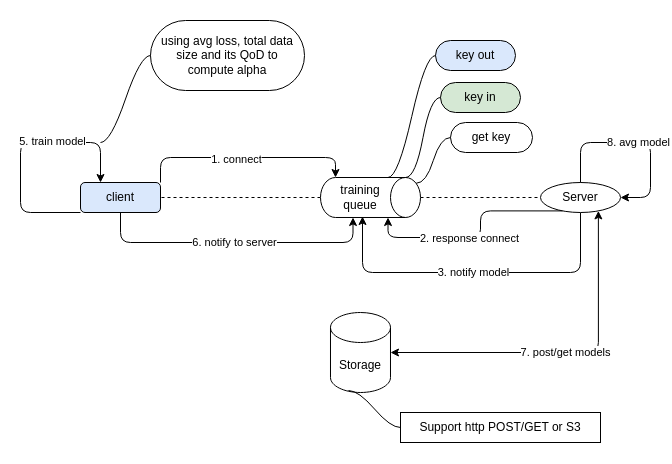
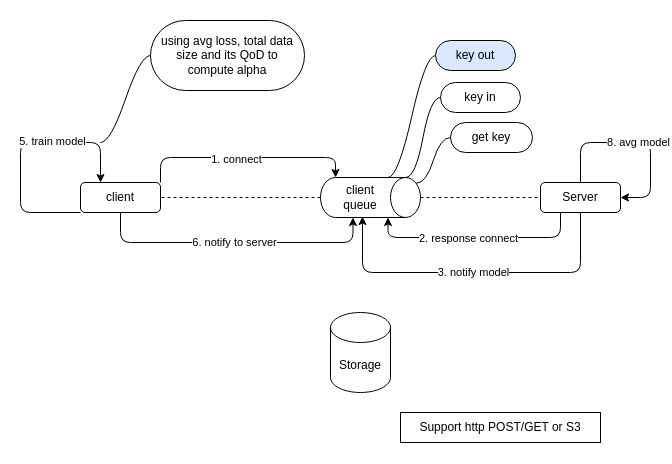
node "key in": fillcolor #d5e8d4 -> #ffffff
node "client": fillcolor #dae8fc -> #ffffff
node "training queue": label "training queue" -> "client queue"
node "Server": shape ellipse -> rounded rectangle
edge "Server" -- "Storage": removed, label "7. post/get models"
edge "Storage" -- "Support http POST/GET or S3": removed
